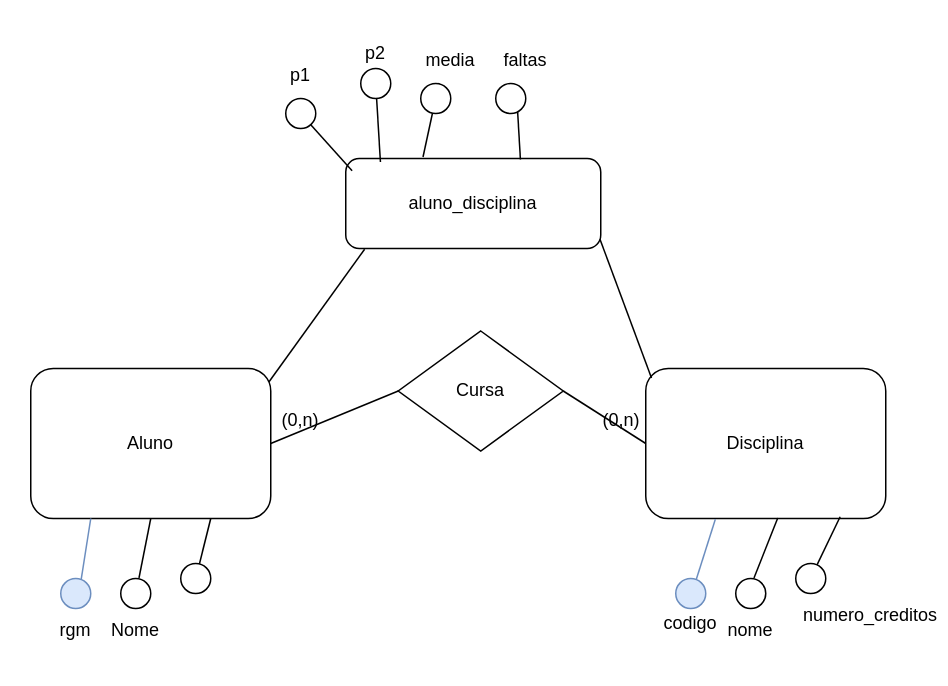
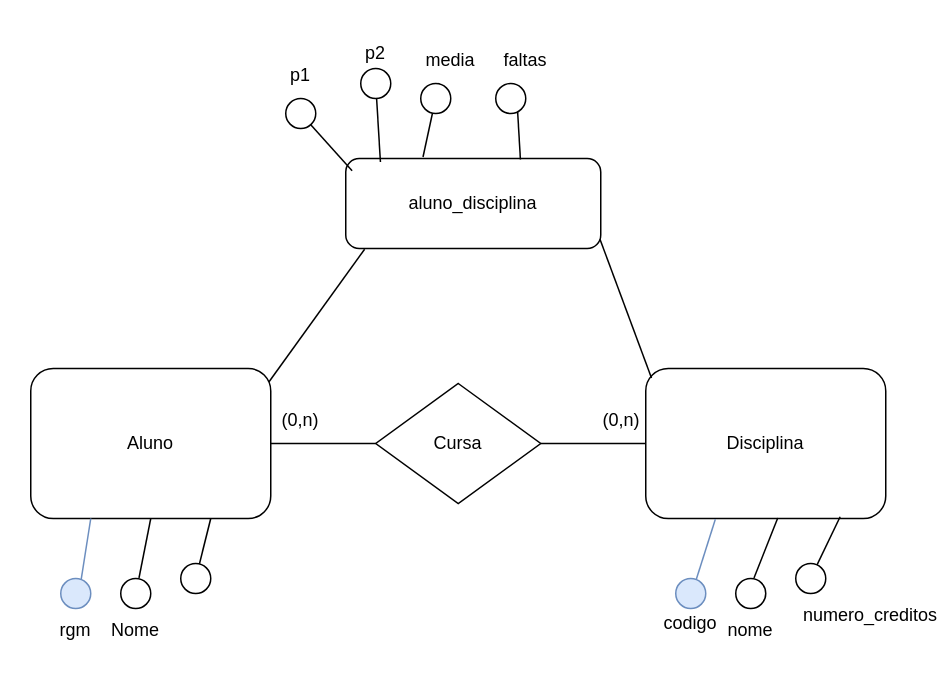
node "Cursa": moved (481, 391) -> (458, 443)
